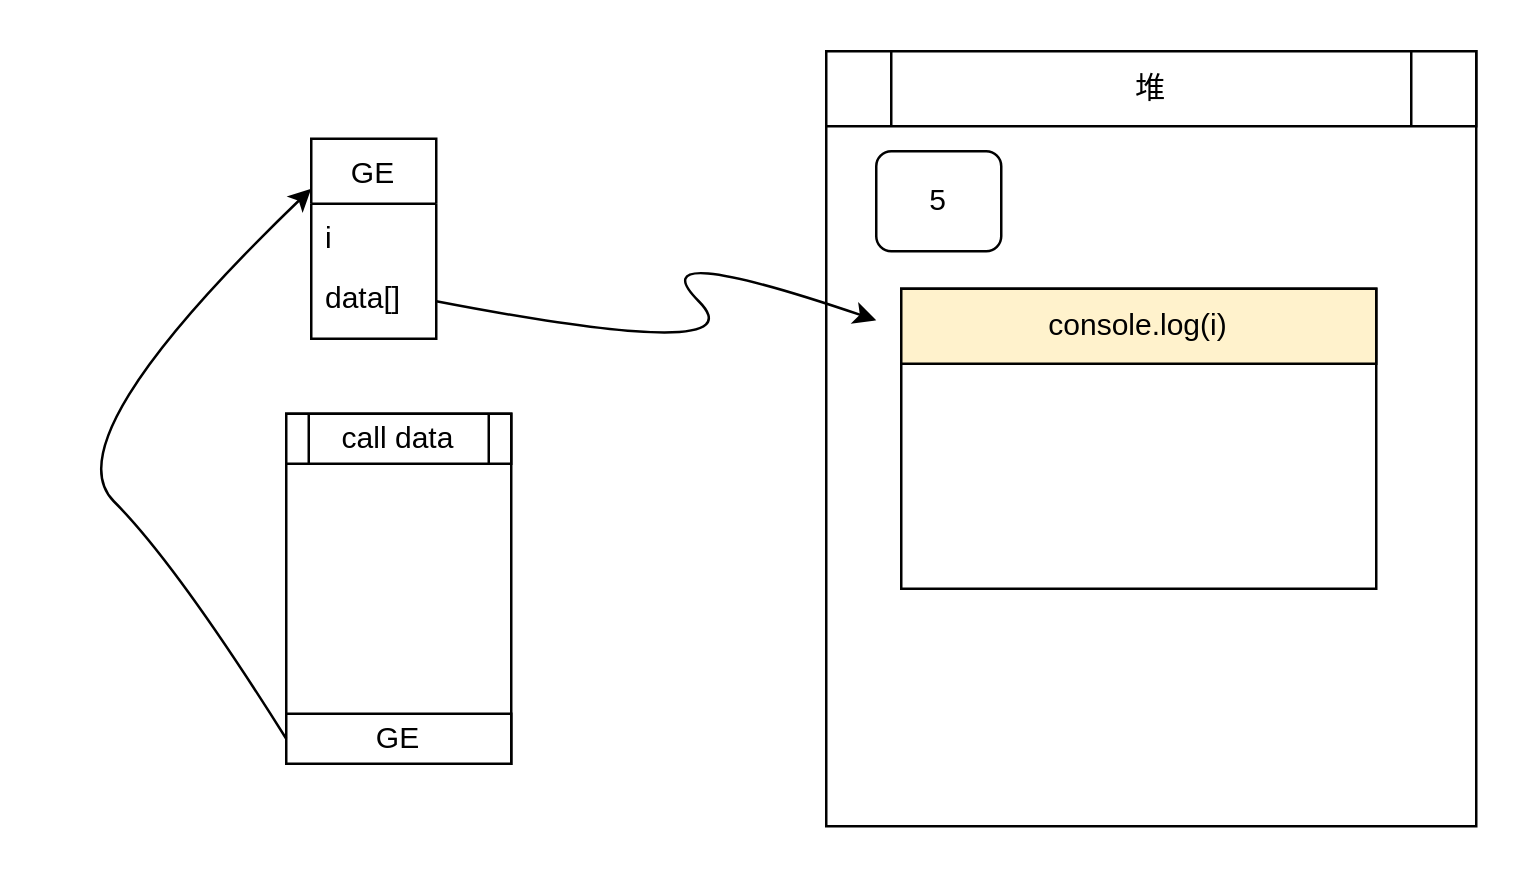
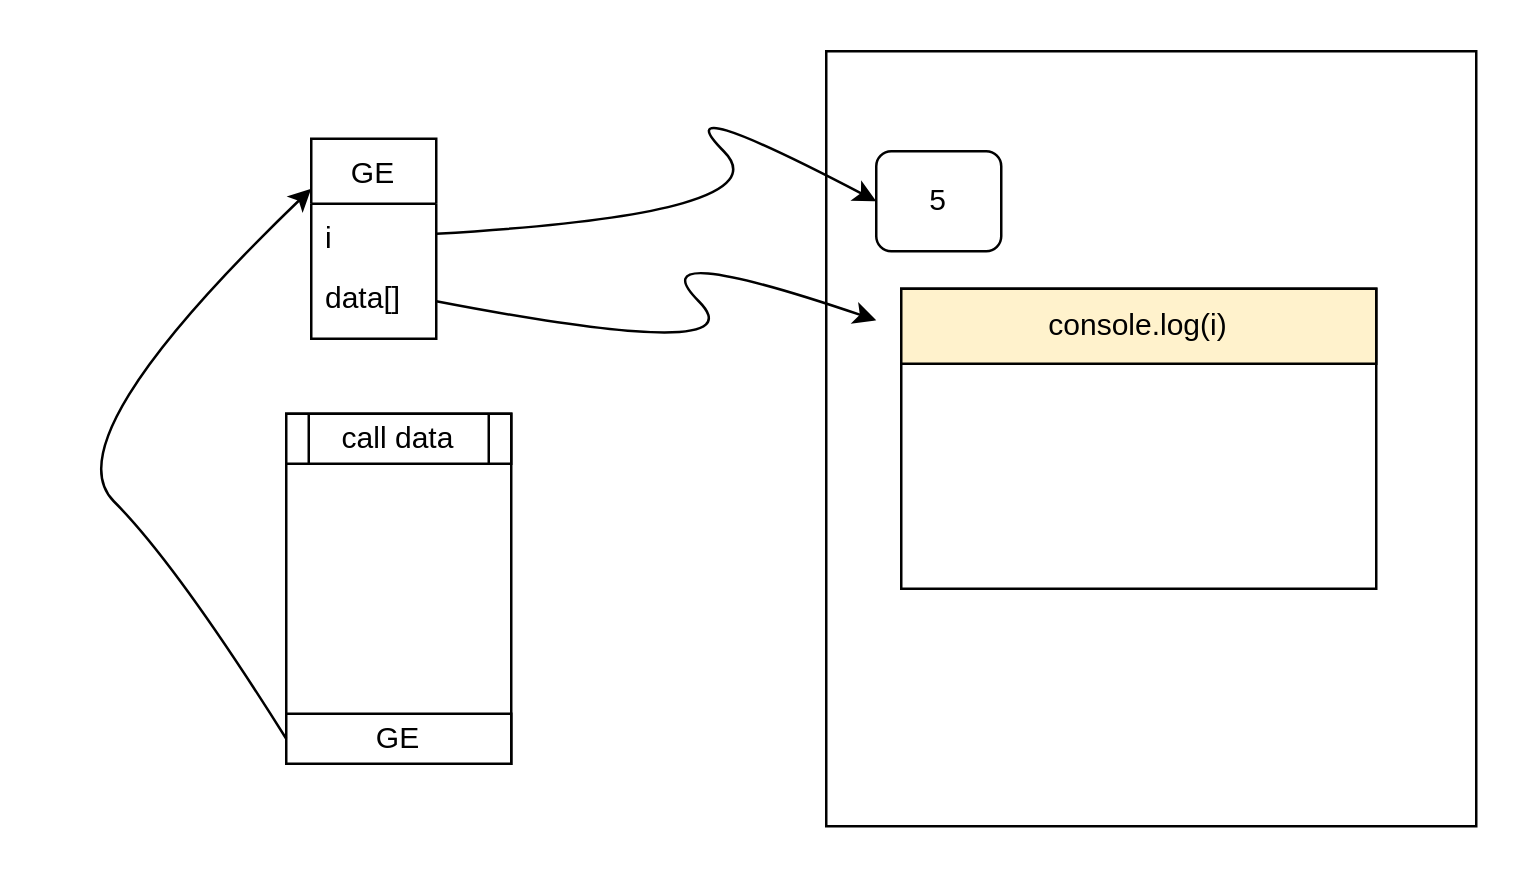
node "堆": removed
edge "i" -> "5": added
